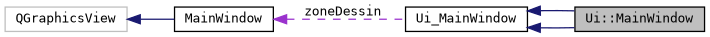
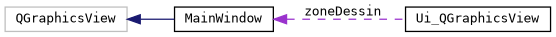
node "Ui_MainWindow": label "Ui_MainWindow" -> "Ui_QGraphicsView"
node "Ui::MainWindow": removed
